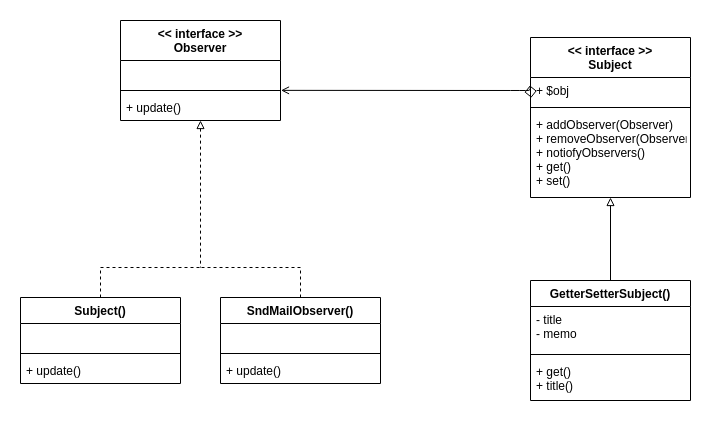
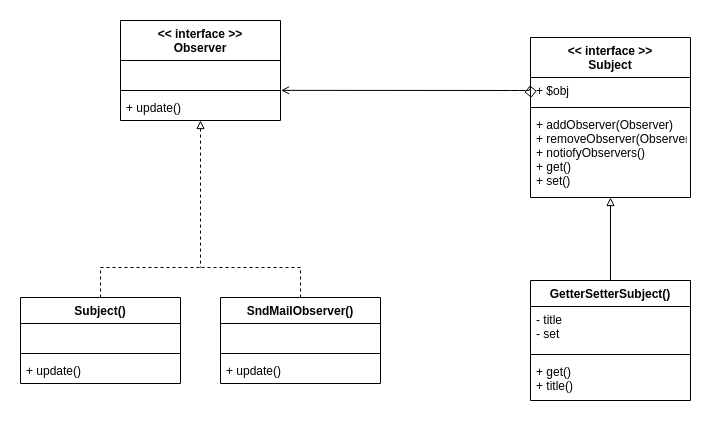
node "- title - memo": label "- title - memo" -> "- title - set"
